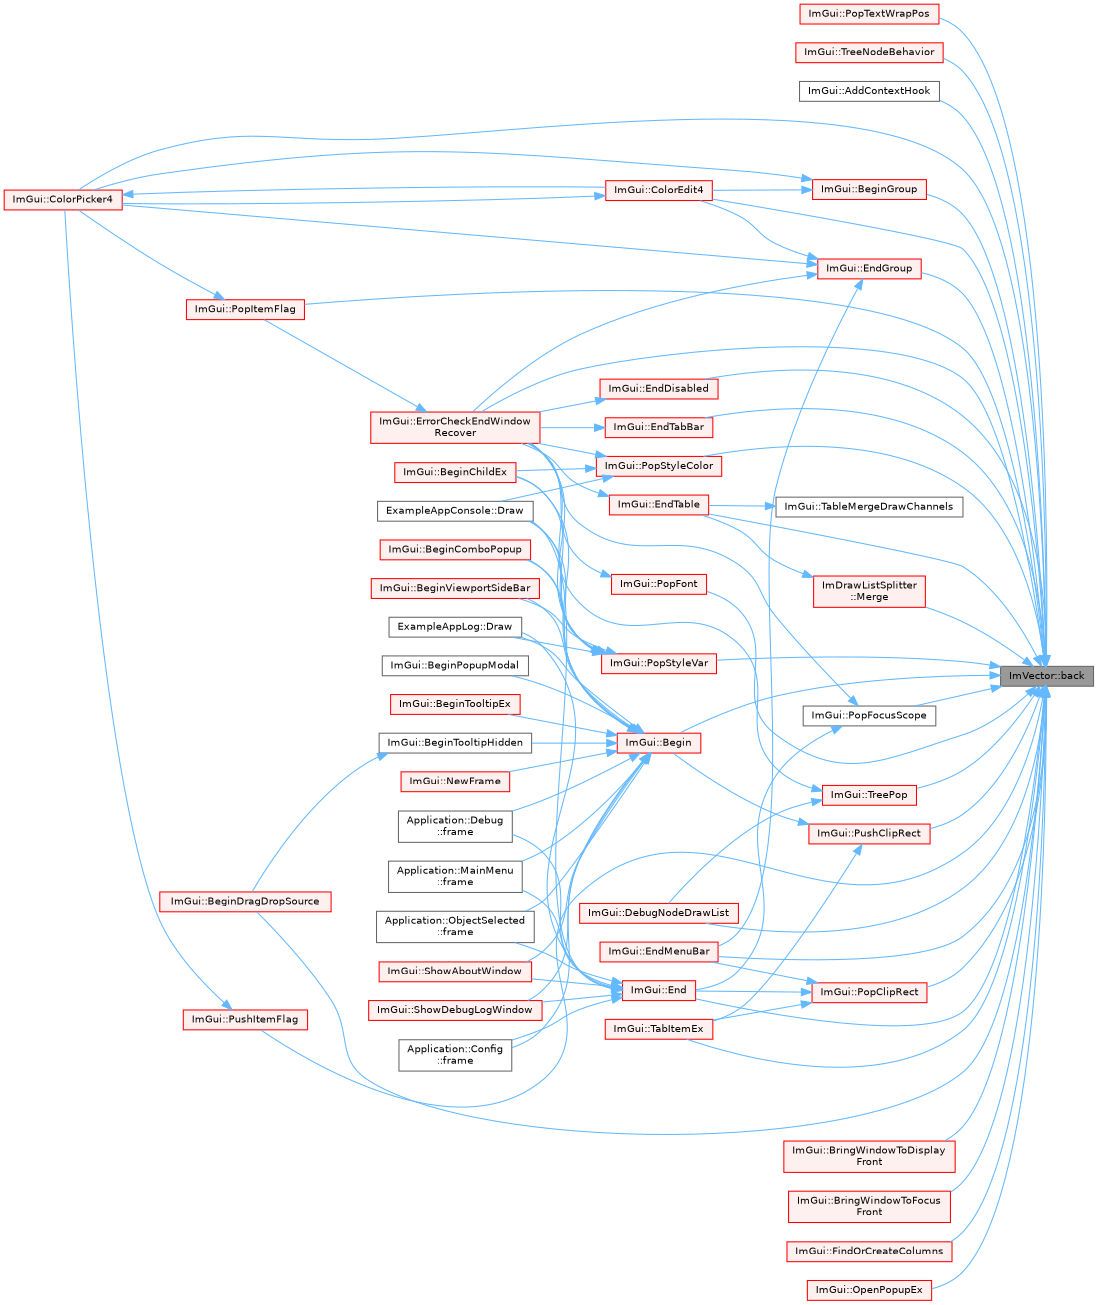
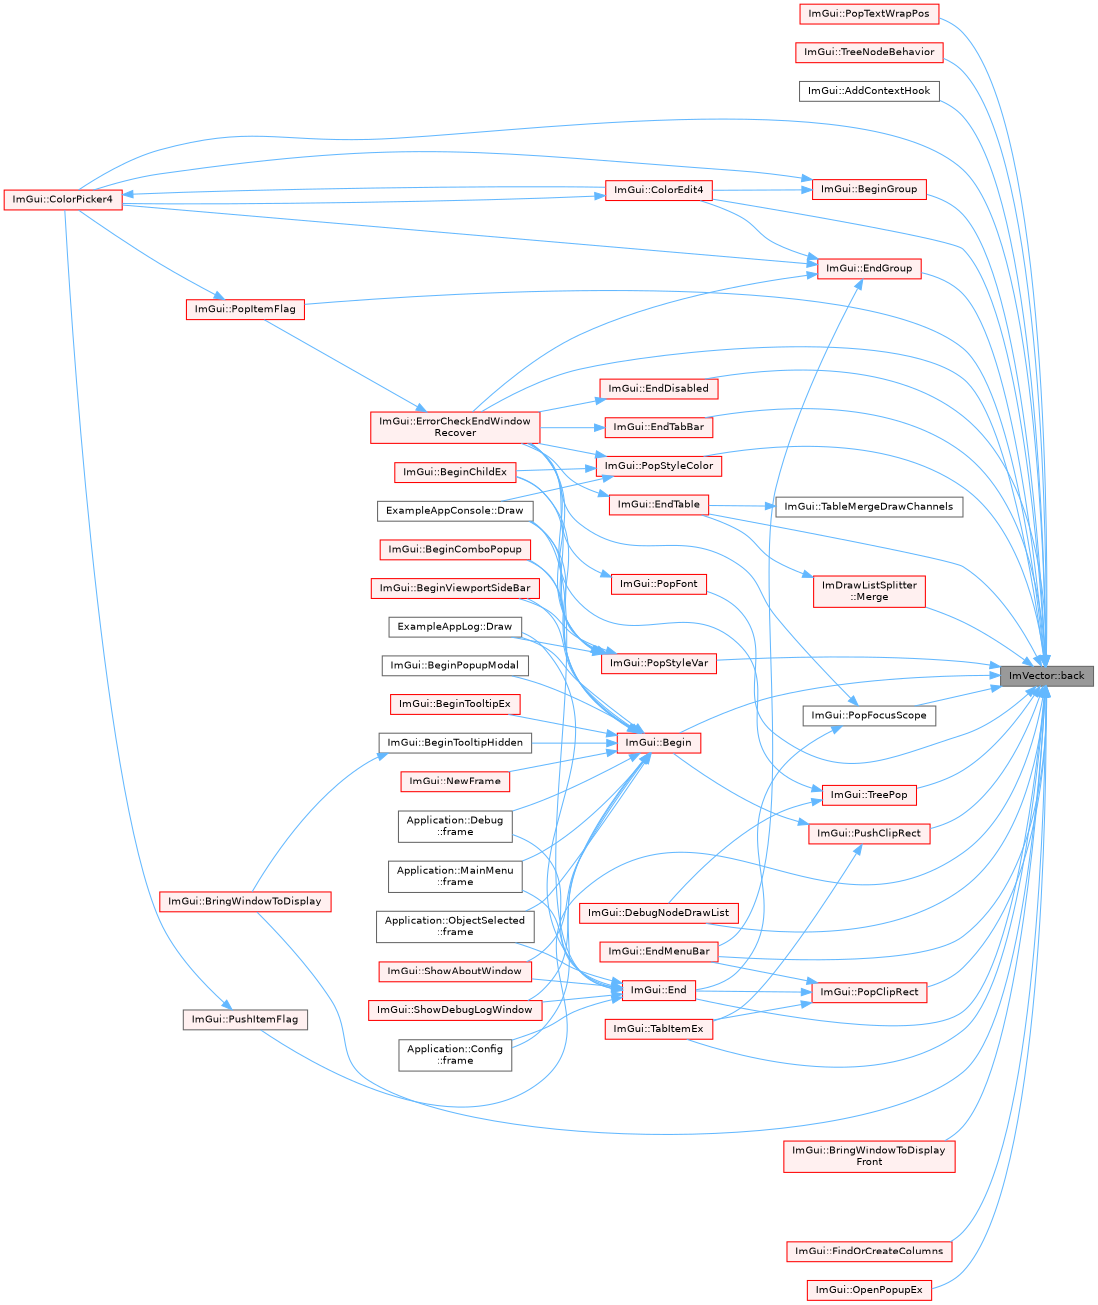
node "ImGui::BeginDragDropSource": label "ImGui::BeginDragDropSource" -> "ImGui::BringWindowToDisplay"
node "ImGui::PushItemFlag": color red -> grey40
node "ImGui::BringWindowToFocus Front": removed
